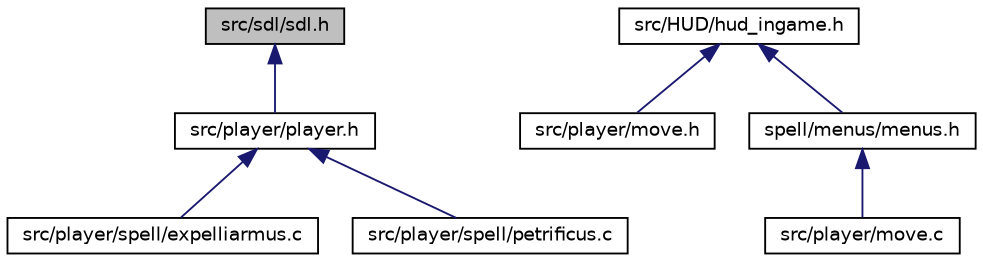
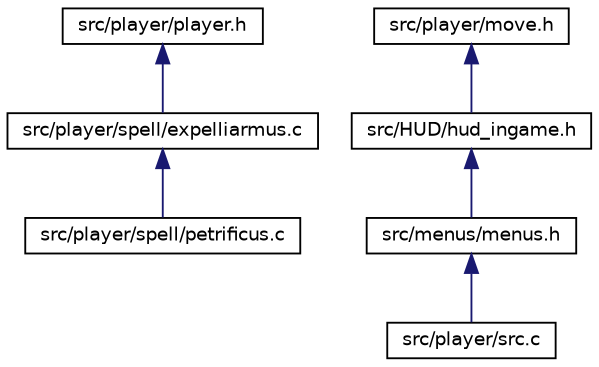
node "src/sdl/sdl.h": removed
edge "src/player/move.h" -> "src/HUD/hud_ingame.h": reversed
node "spell/menus/menus.h": label "spell/menus/menus.h" -> "src/menus/menus.h"
edge "src/player/spell/petrificus.c" -> "src/player/player.h": now "src/player/spell/petrificus.c" -> "src/player/spell/expelliarmus.c"
node "src/player/move.c": label "src/player/move.c" -> "src/player/src.c"
